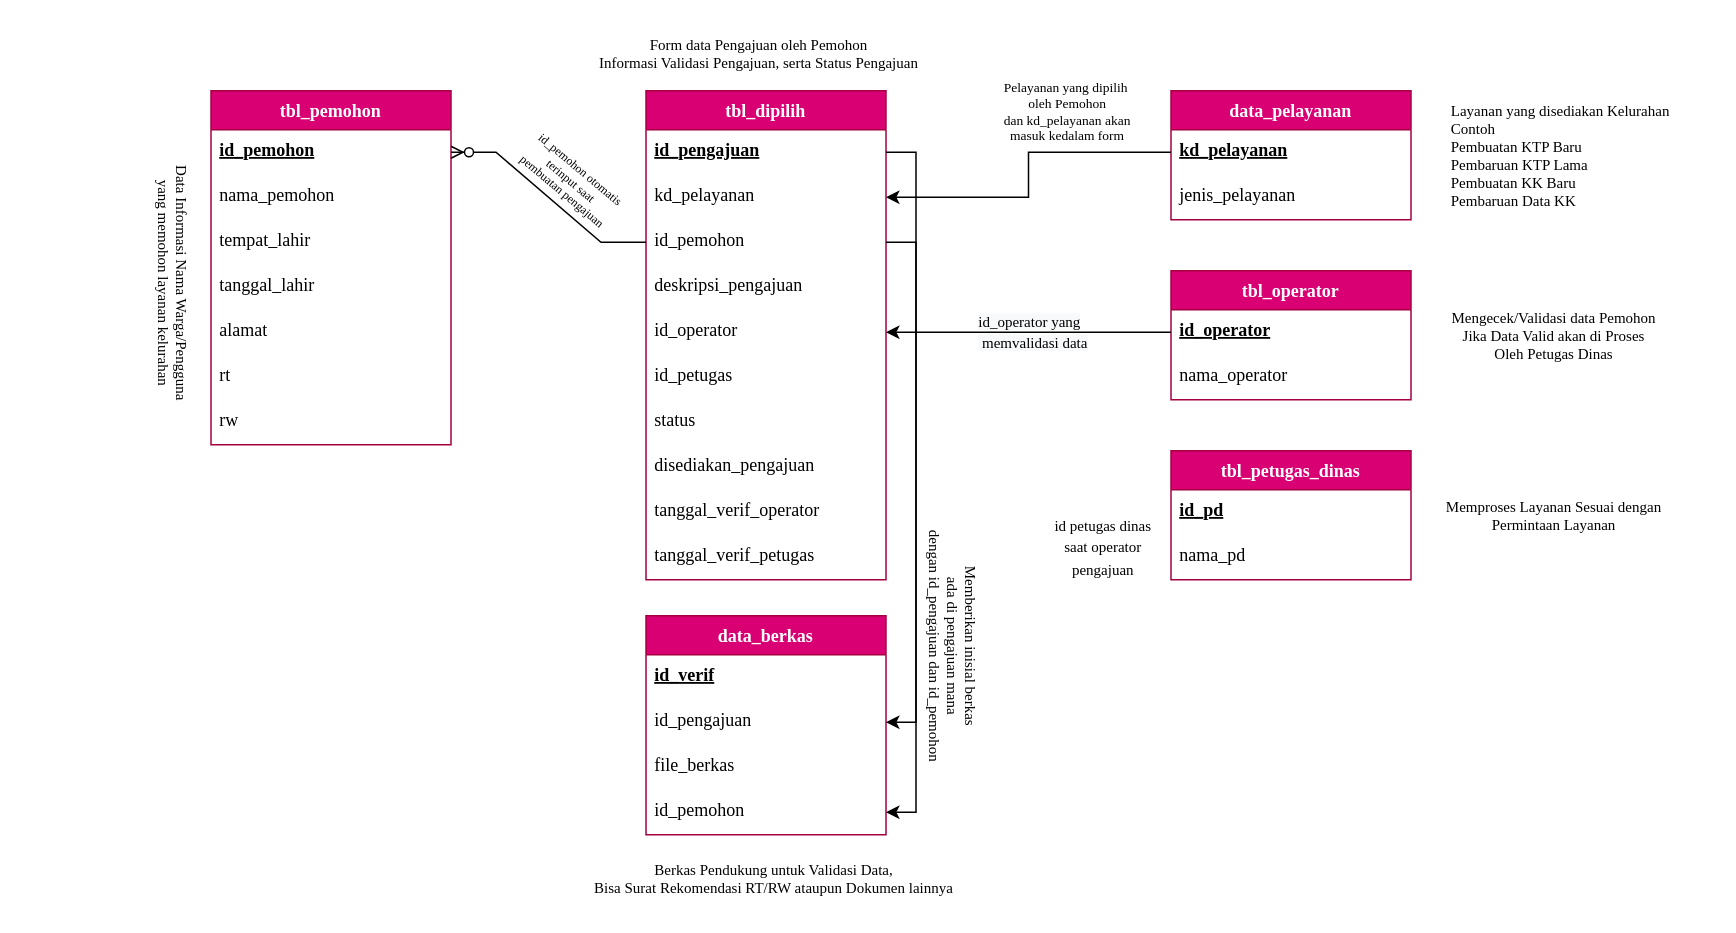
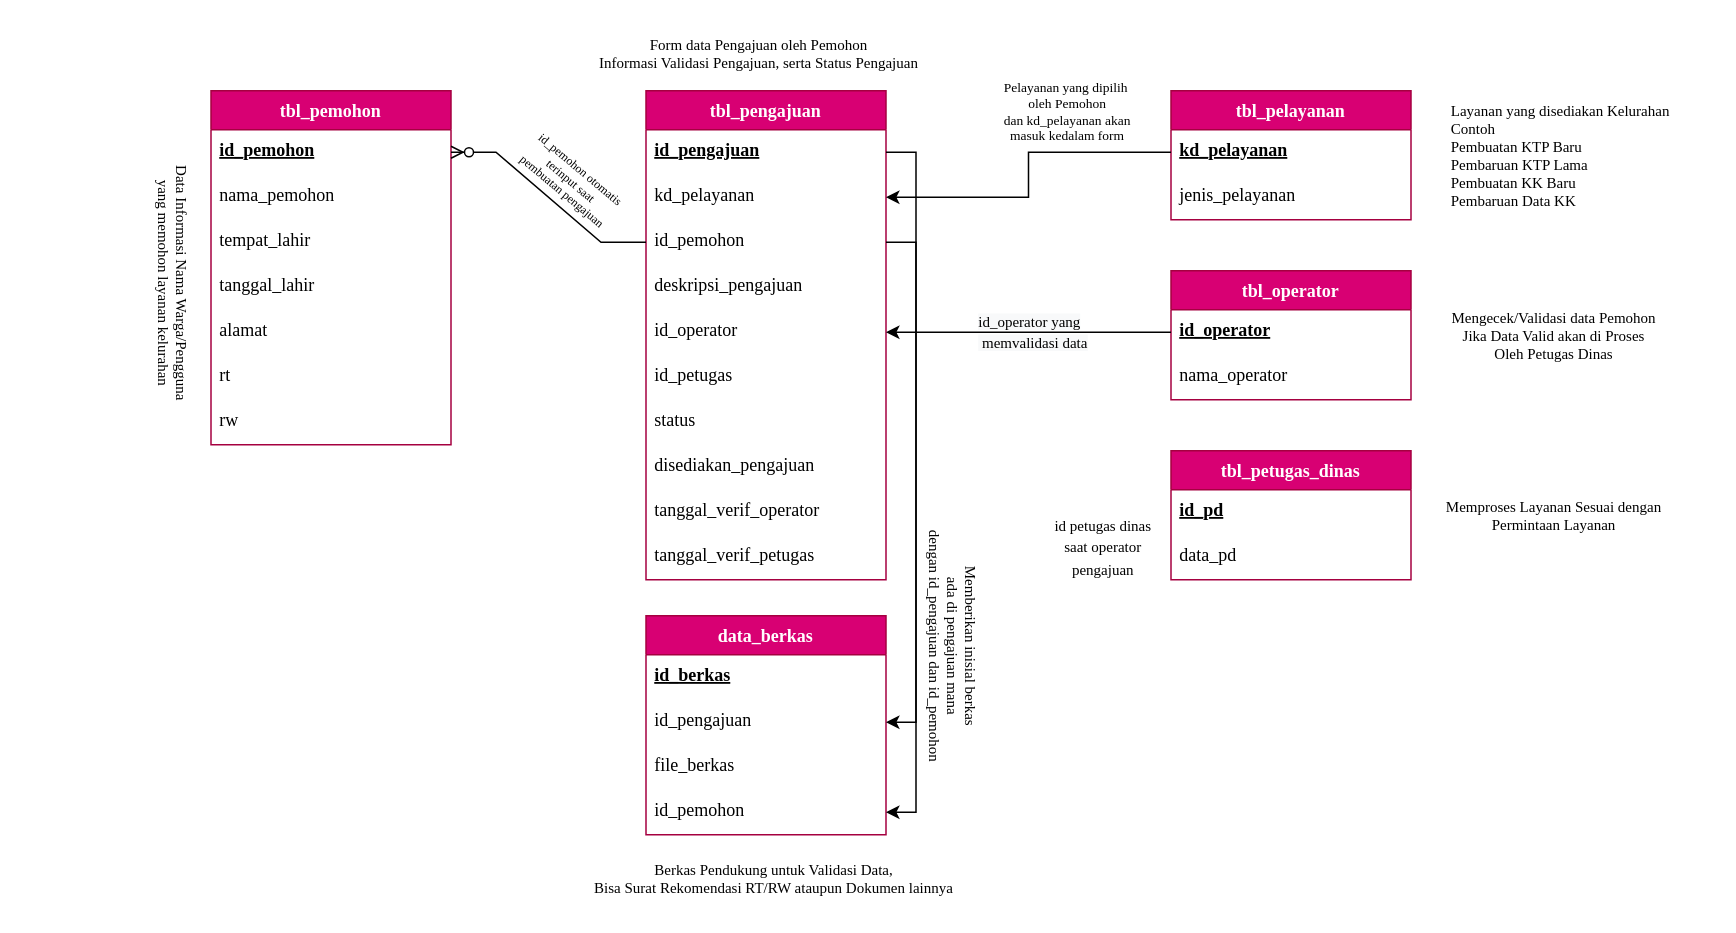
node "tbl_dipilih": label "tbl_dipilih" -> "tbl_pengajuan"
node "data_pelayanan": label "data_pelayanan" -> "tbl_pelayanan"
node "nama_pd": label "nama_pd" -> "data_pd"
node "id_verif": label "id_verif" -> "id_berkas"
